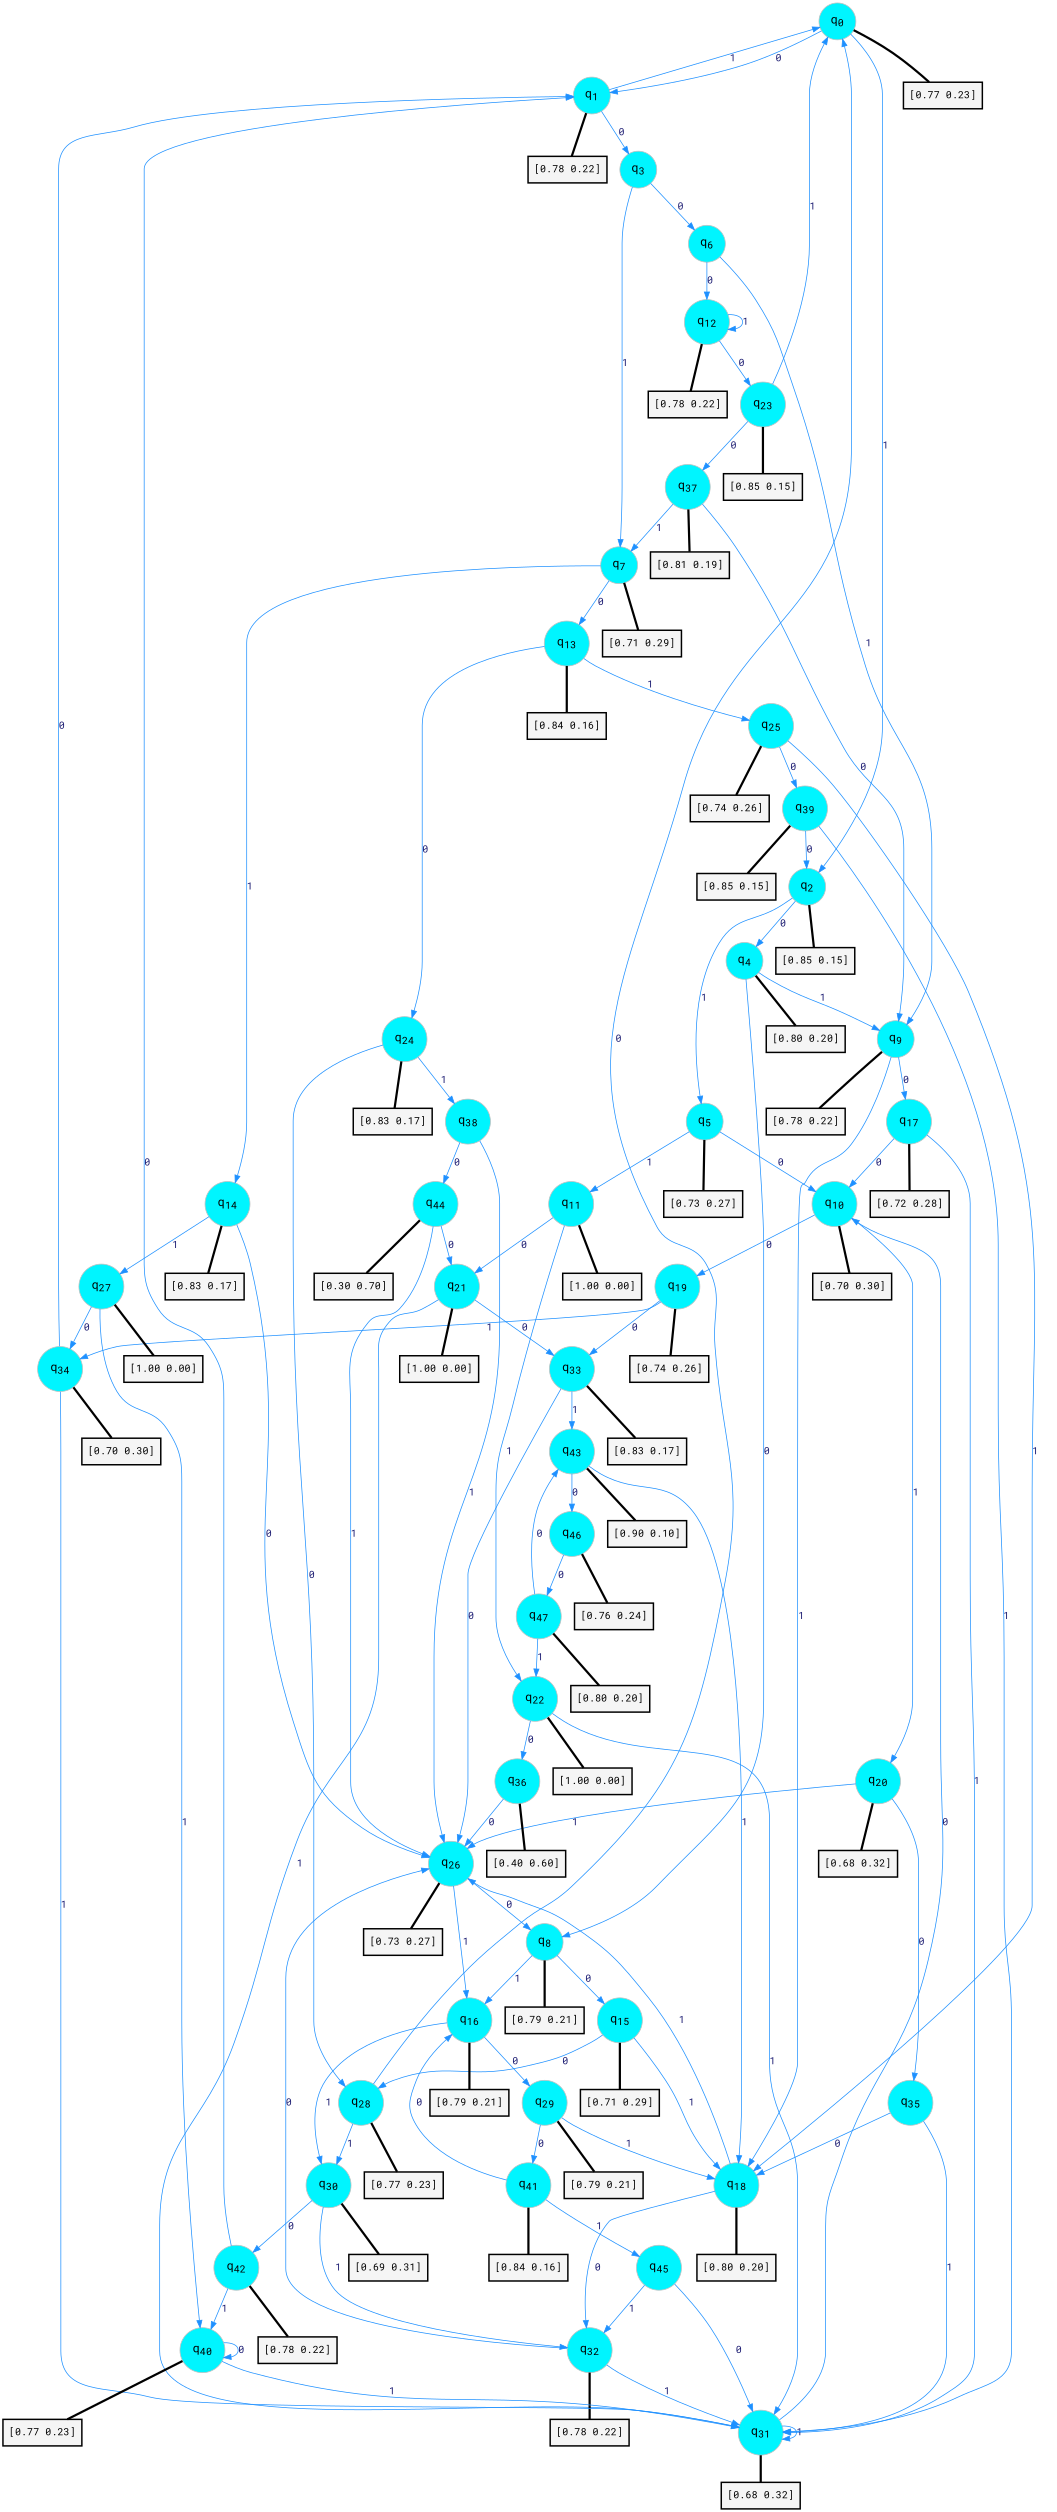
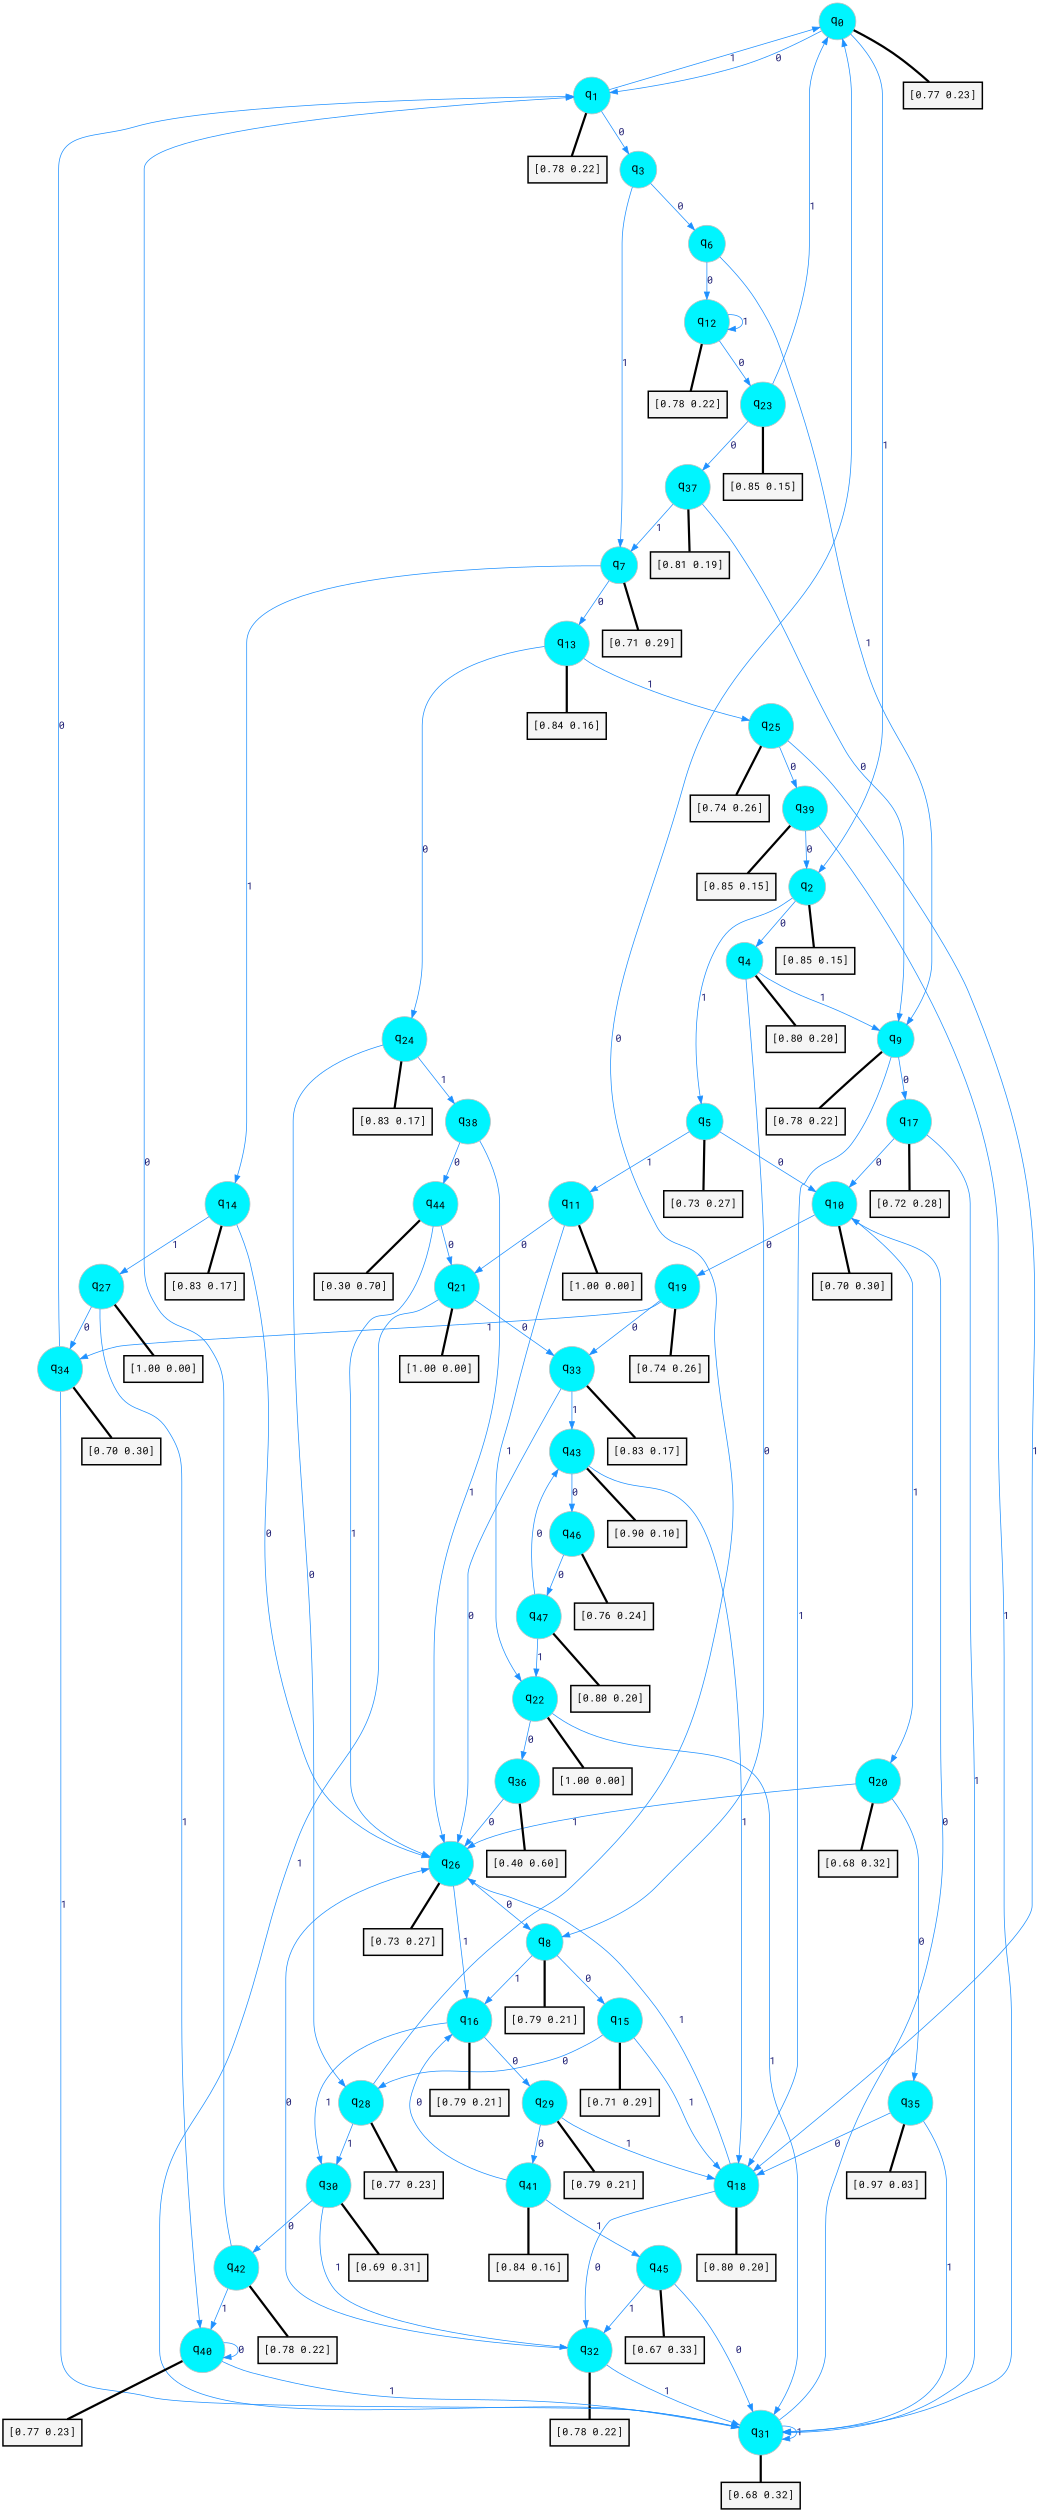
node "[0.97 0.03]": added
node "[0.67 0.33]": added
